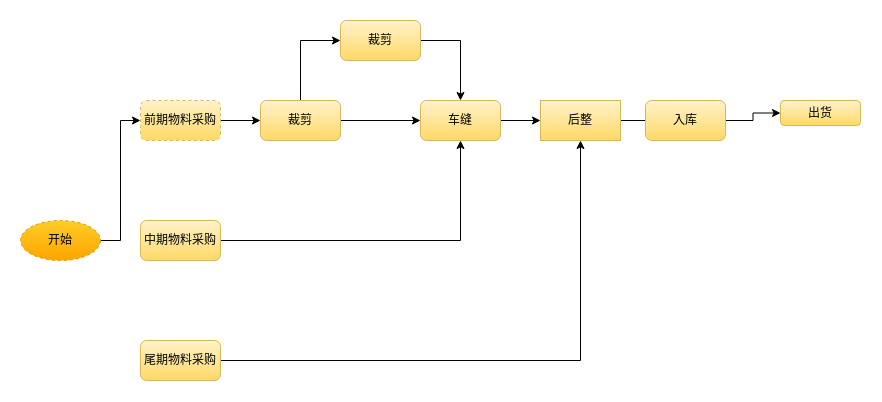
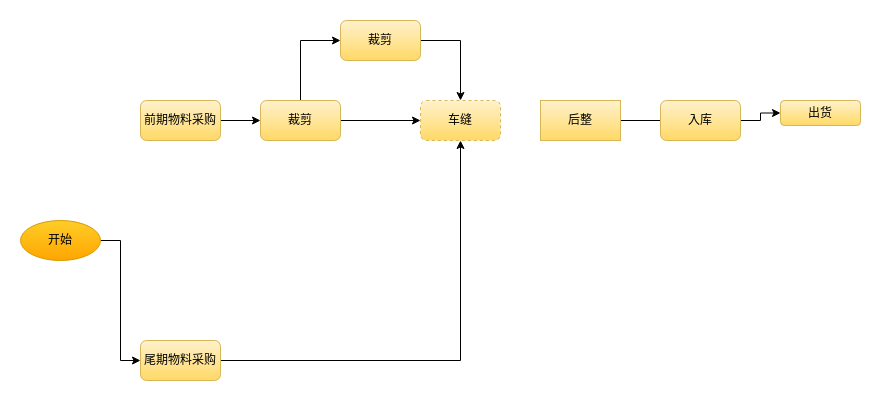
node "前期物料采购": style dashed -> solid
node "车缝": style solid -> dashed
edge "车缝" -> "后整": removed
node "入库": moved (686, 121) -> (701, 121)
edge "开始" -> "前期物料采购": removed
node "开始": style dashed -> solid
node "中期物料采购": removed
edge "中期物料采购" -> "车缝": removed
edge "开始" -> "尾期物料采购": added
edge "尾期物料采购" -> "后整": now "尾期物料采购" -> "车缝"
